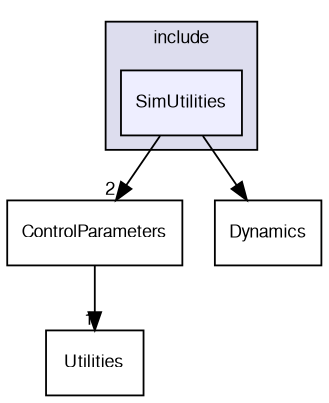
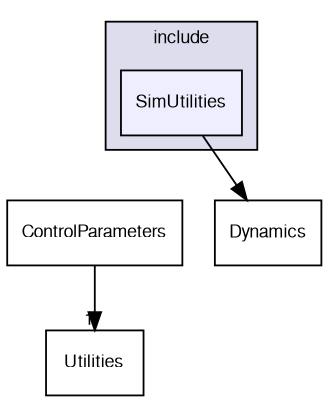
edge "SimUtilities" -> "ControlParameters": removed
